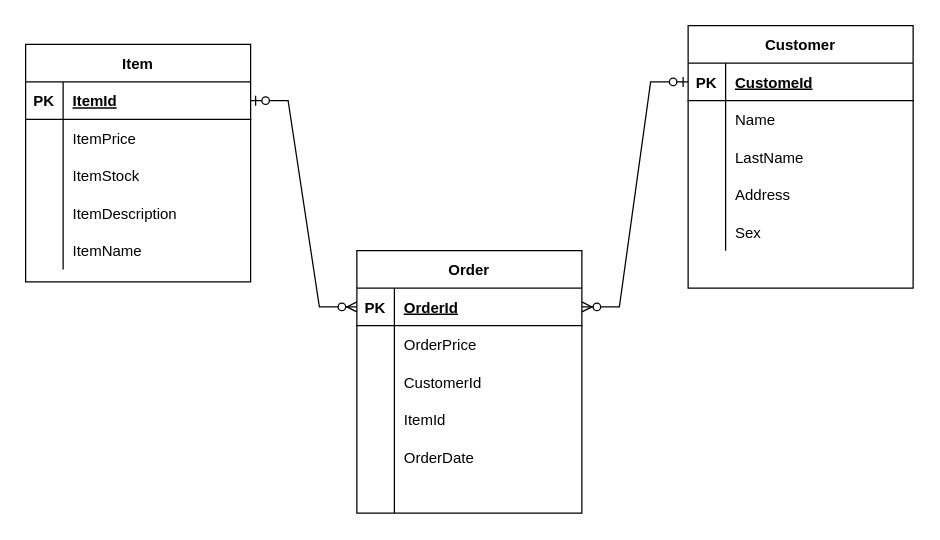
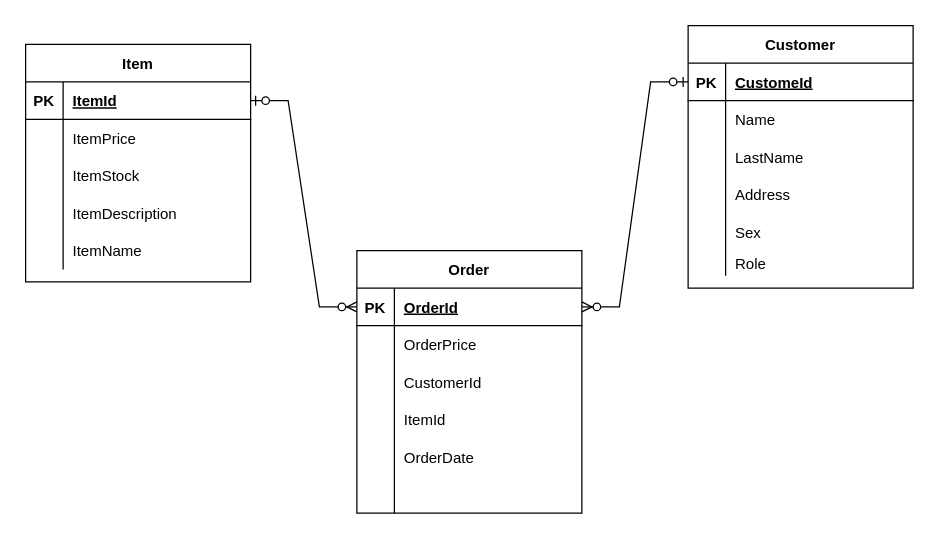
node "Role": added
